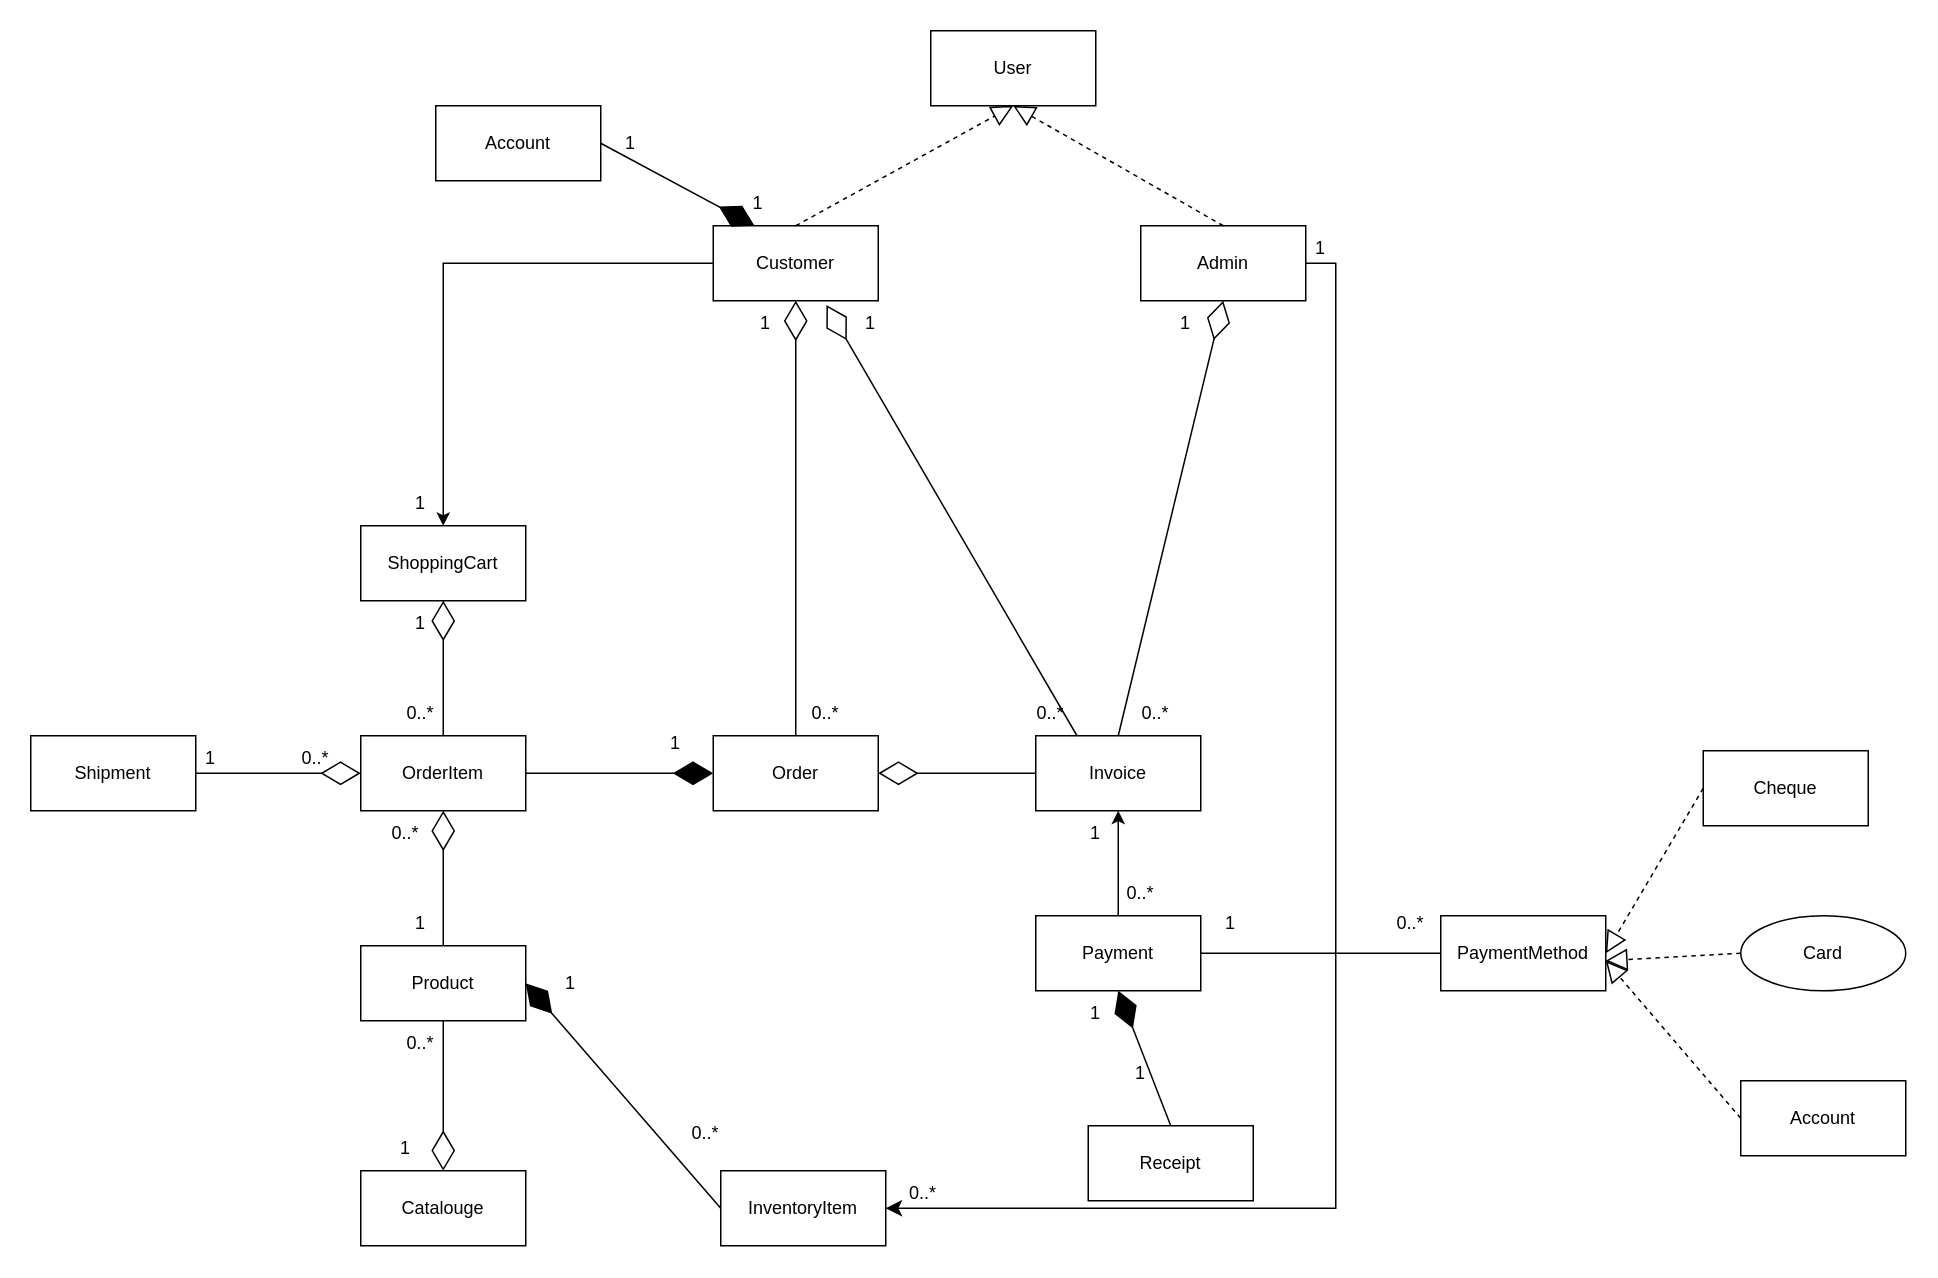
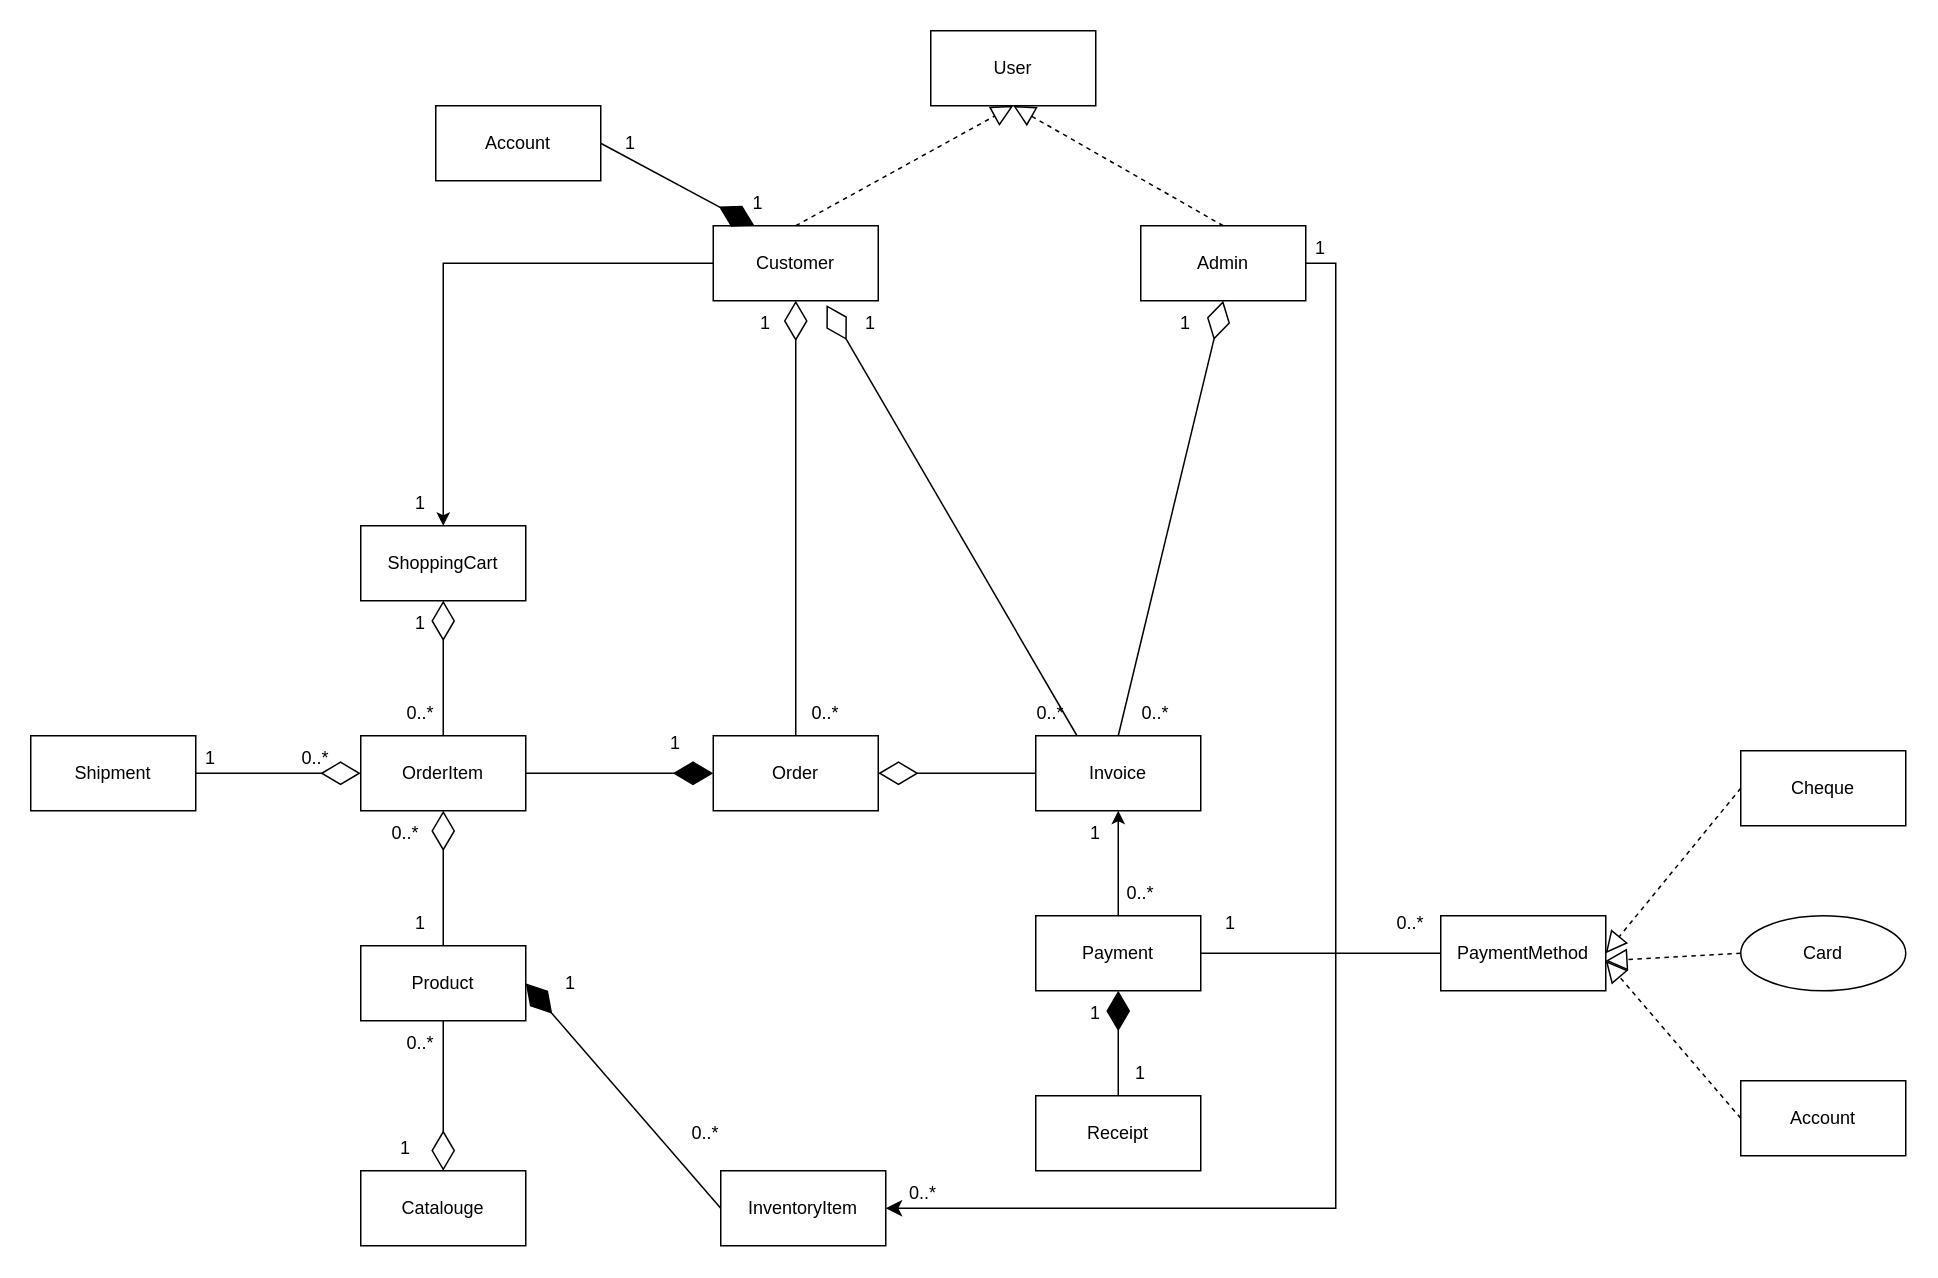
node "Cheque": moved (1786, 788) -> (1823, 788)
node "Receipt": moved (1171, 1163) -> (1118, 1133)
